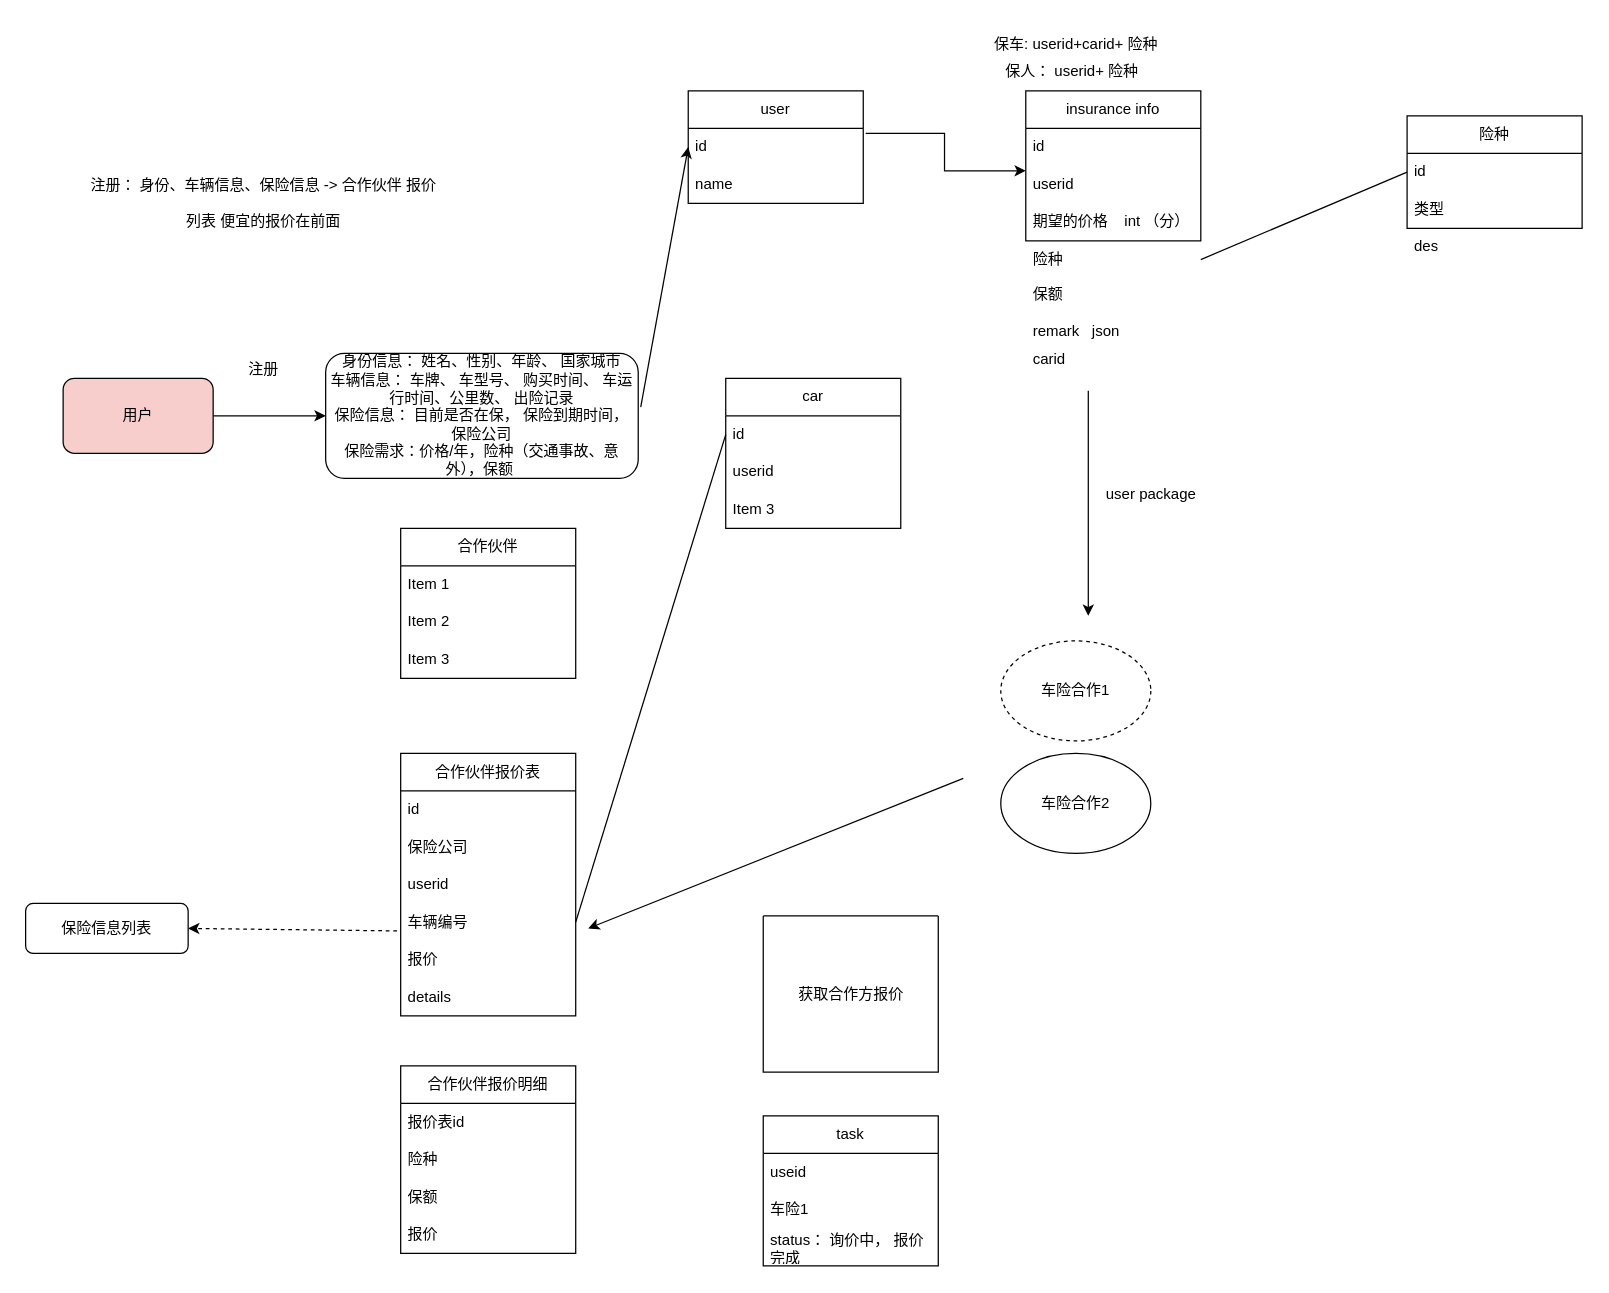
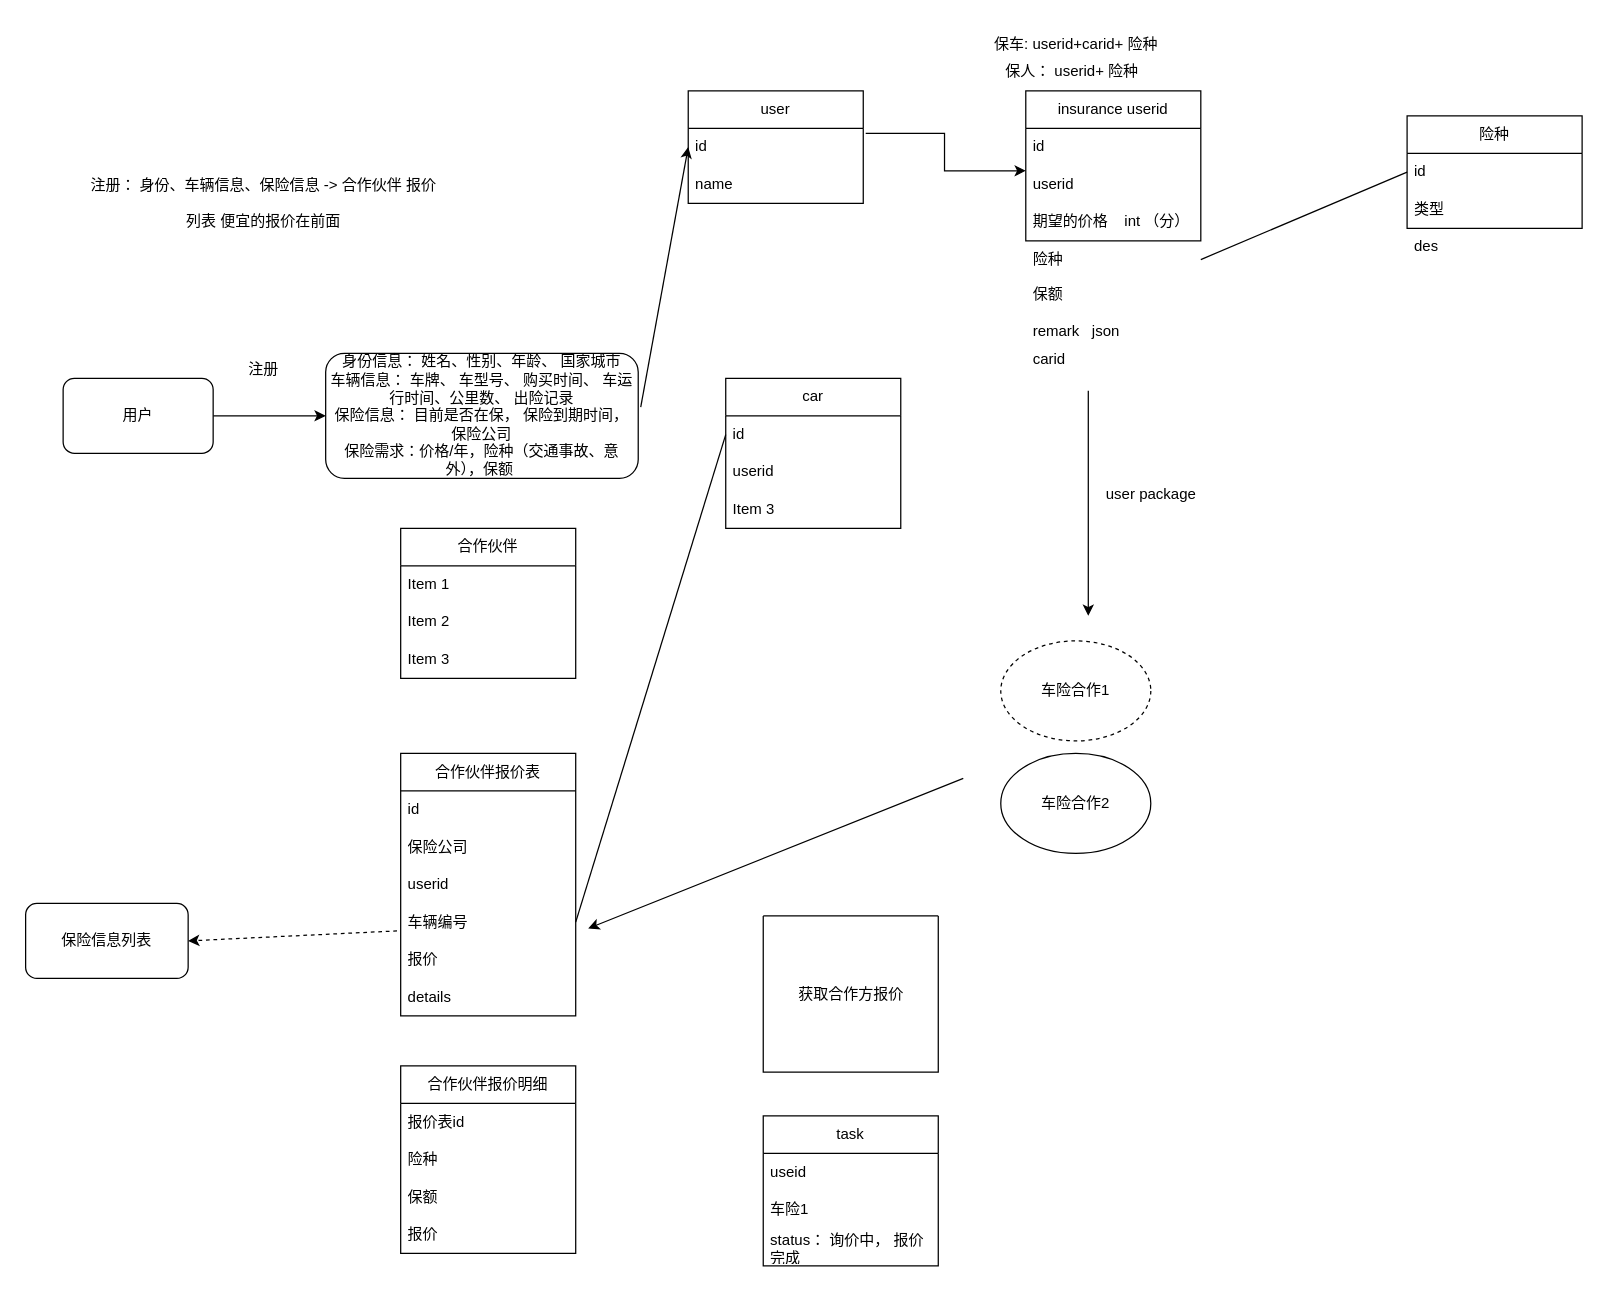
node "insurance info": label "insurance info" -> "insurance userid"
node "用户": fillcolor #f8cecc -> #ffffff
node "保险信息列表": size 163x50 -> 163x75
